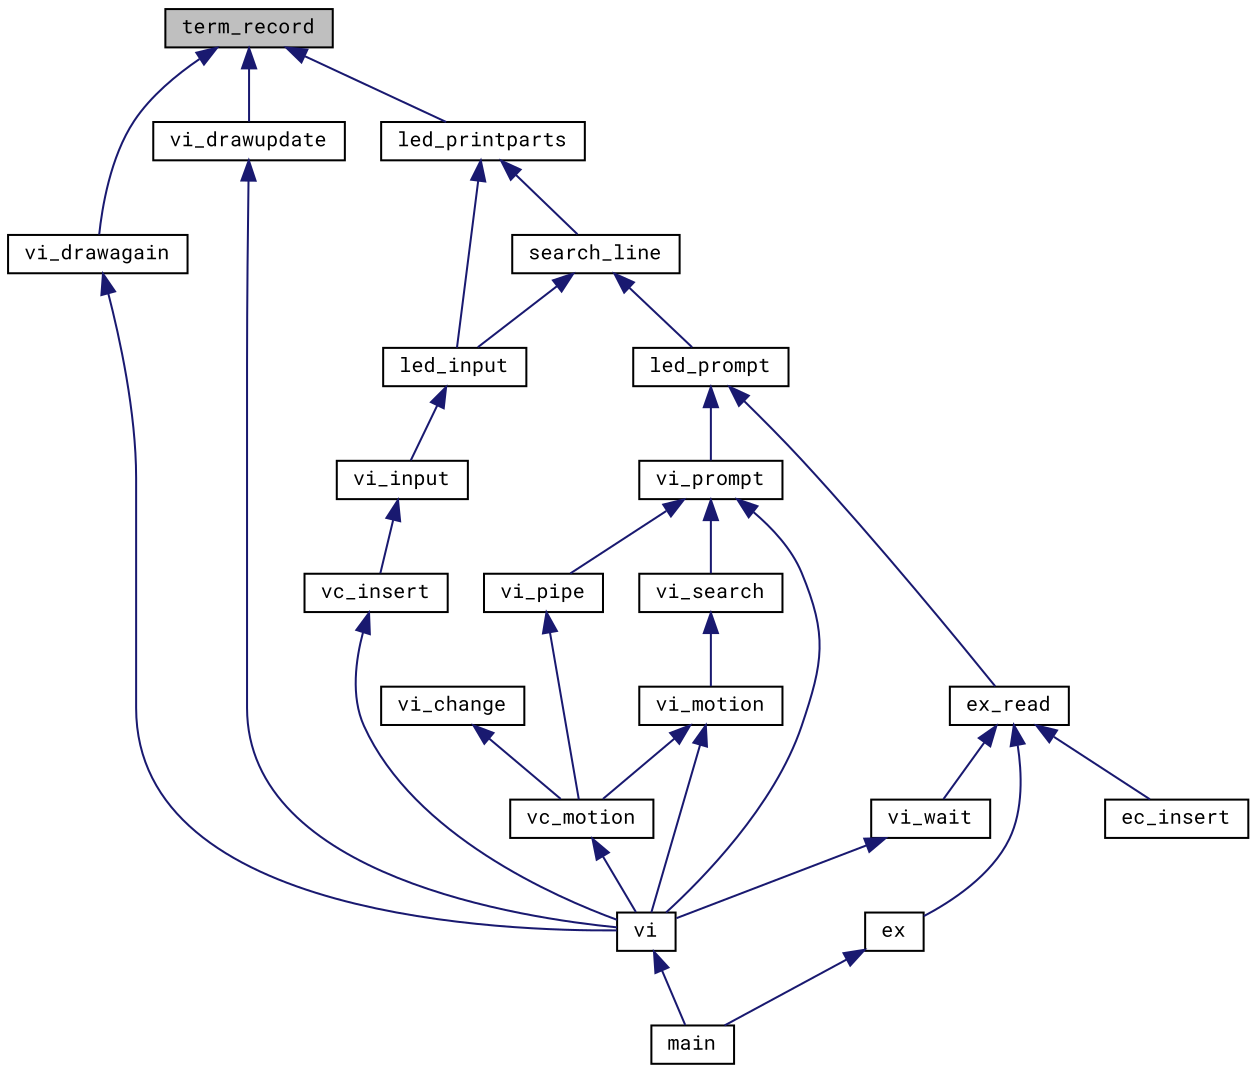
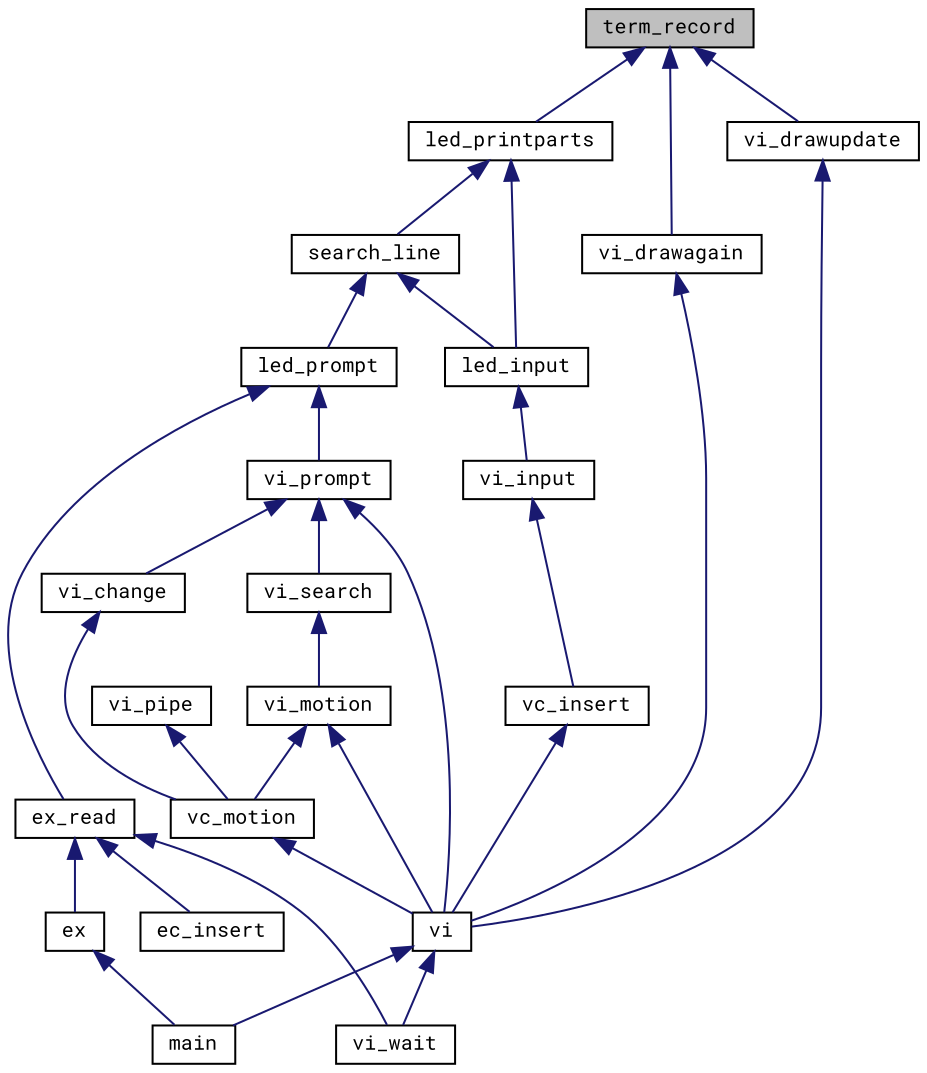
edge "vi_pipe" -> "vi_prompt": now "vi_change" -> "vi_prompt"
edge "vi" -> "vi_wait": reversed
